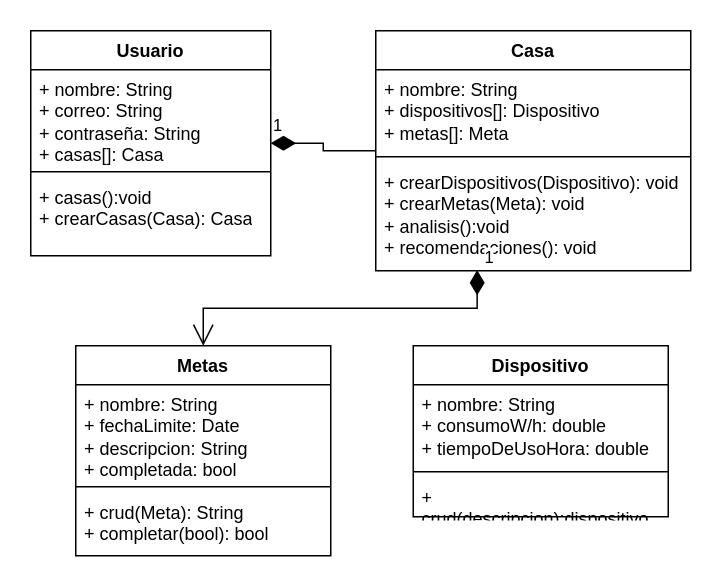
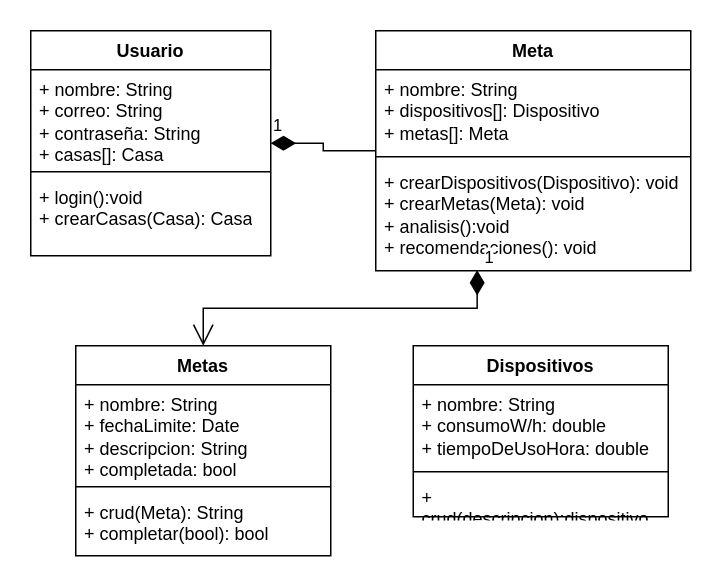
node "Casa": label "Casa" -> "Meta"
node "+ casas():void + crearCasas(Casa): Casa": label "+ casas():void + crearCasas(Casa): Casa" -> "+ login():void + crearCasas(Casa): Casa"
node "Dispositivo": label "Dispositivo" -> "Dispositivos"
